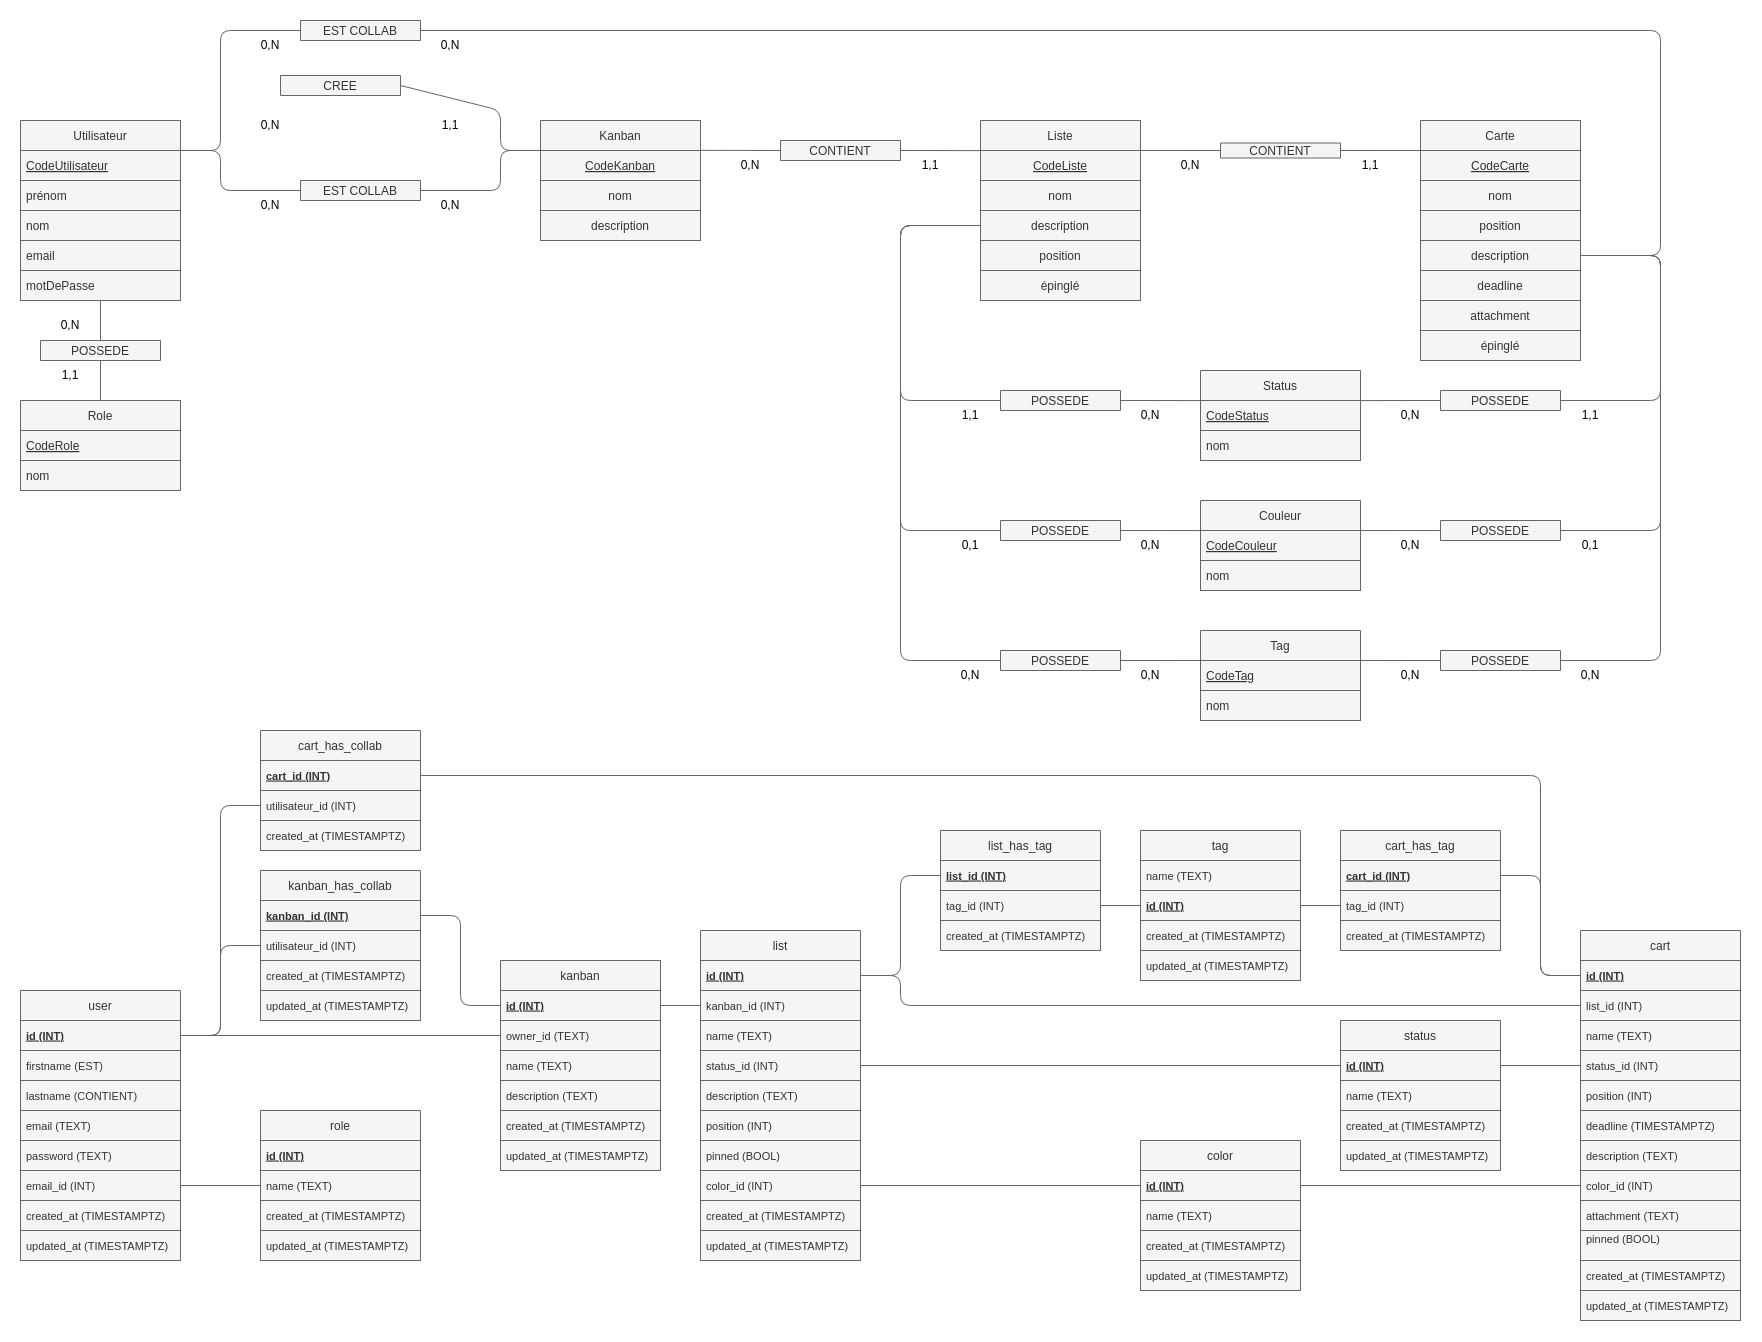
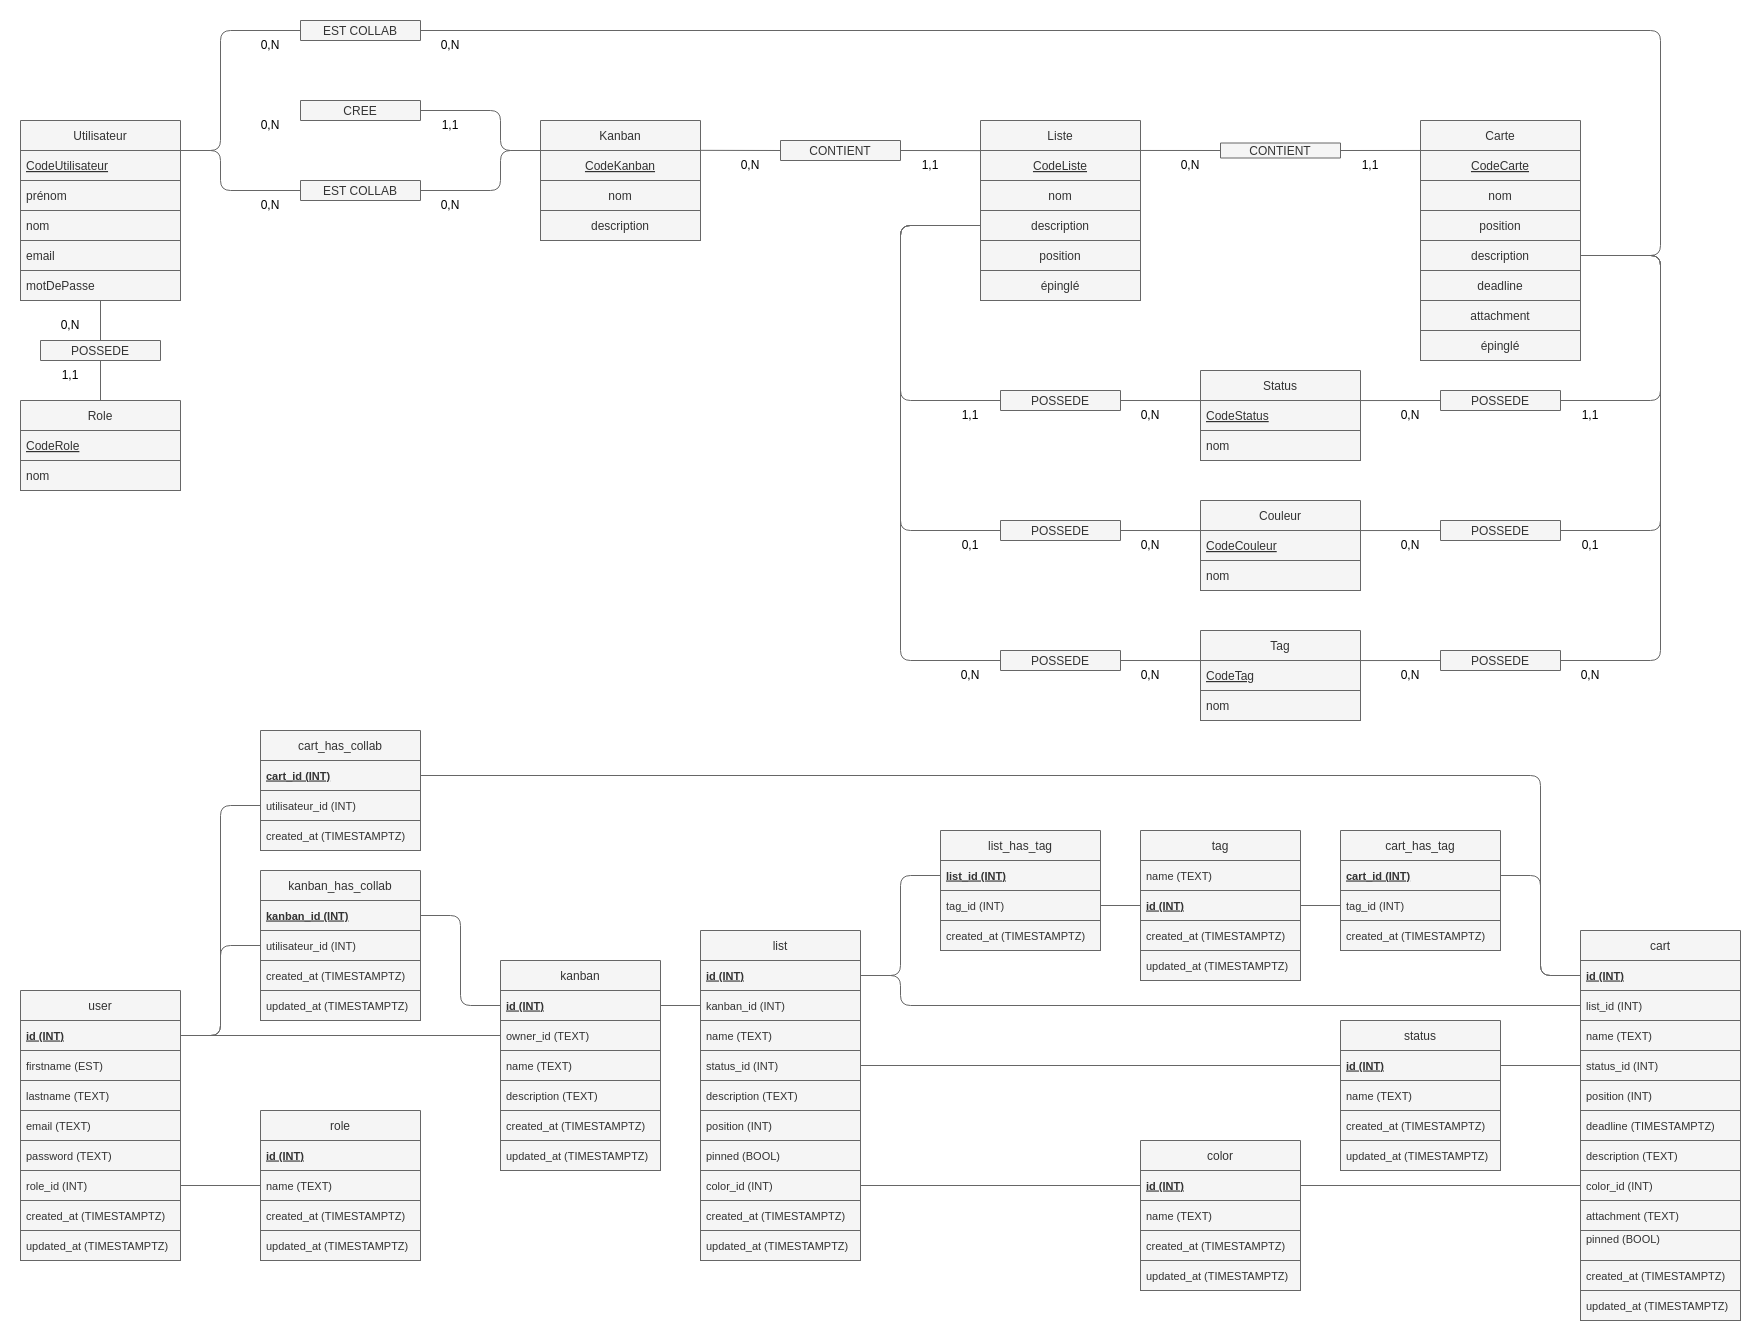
node "CREE": moved (341, 86) -> (361, 111)
node "lastname (CONTIENT)": label "lastname (CONTIENT)" -> "lastname (TEXT)"
node "email_id (INT)": label "email_id (INT)" -> "role_id (INT)"
